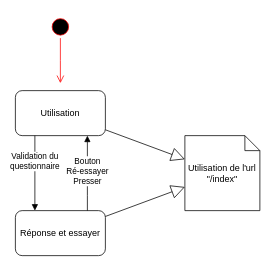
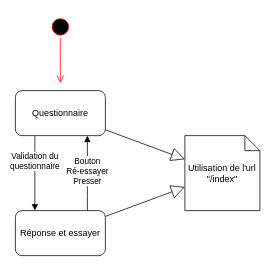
node "Utilisation": label "Utilisation" -> "Questionnaire"
